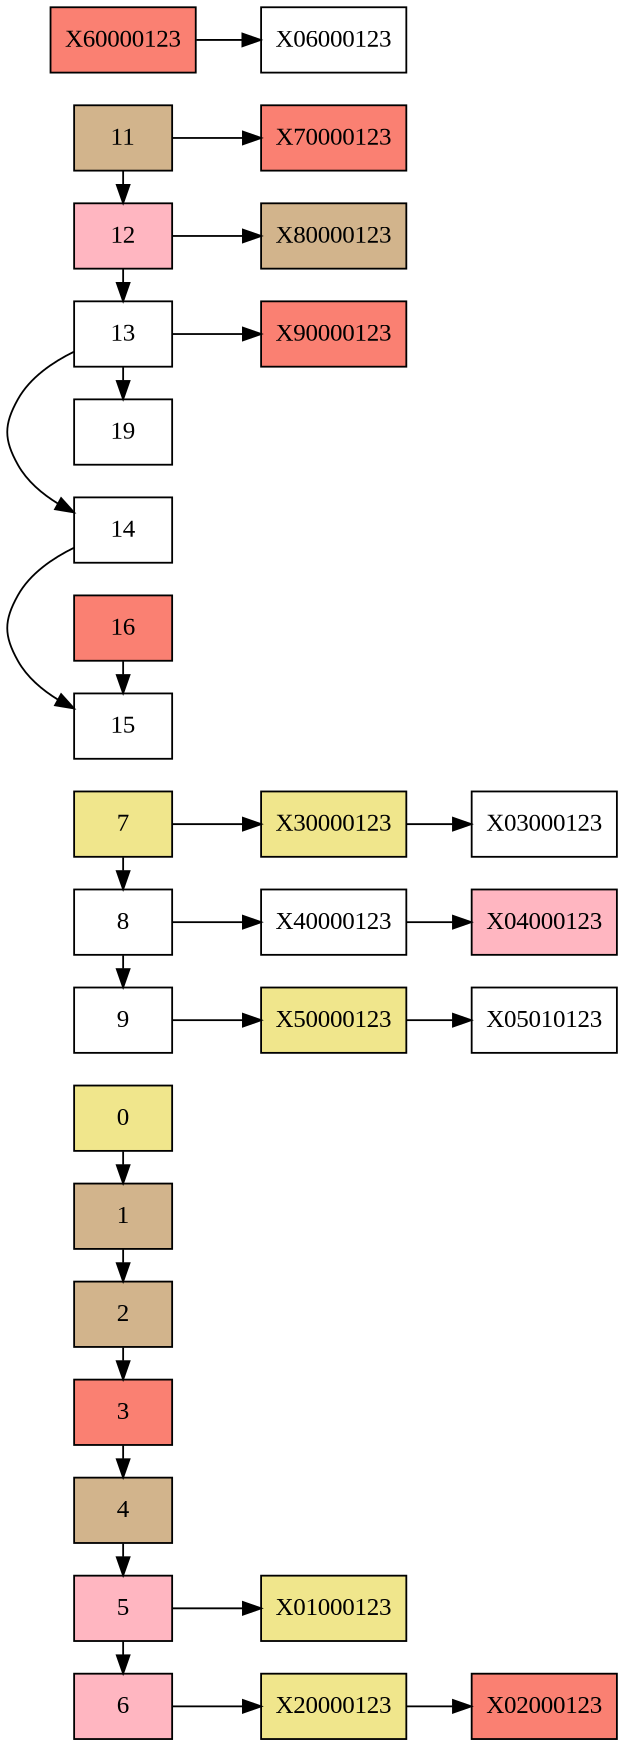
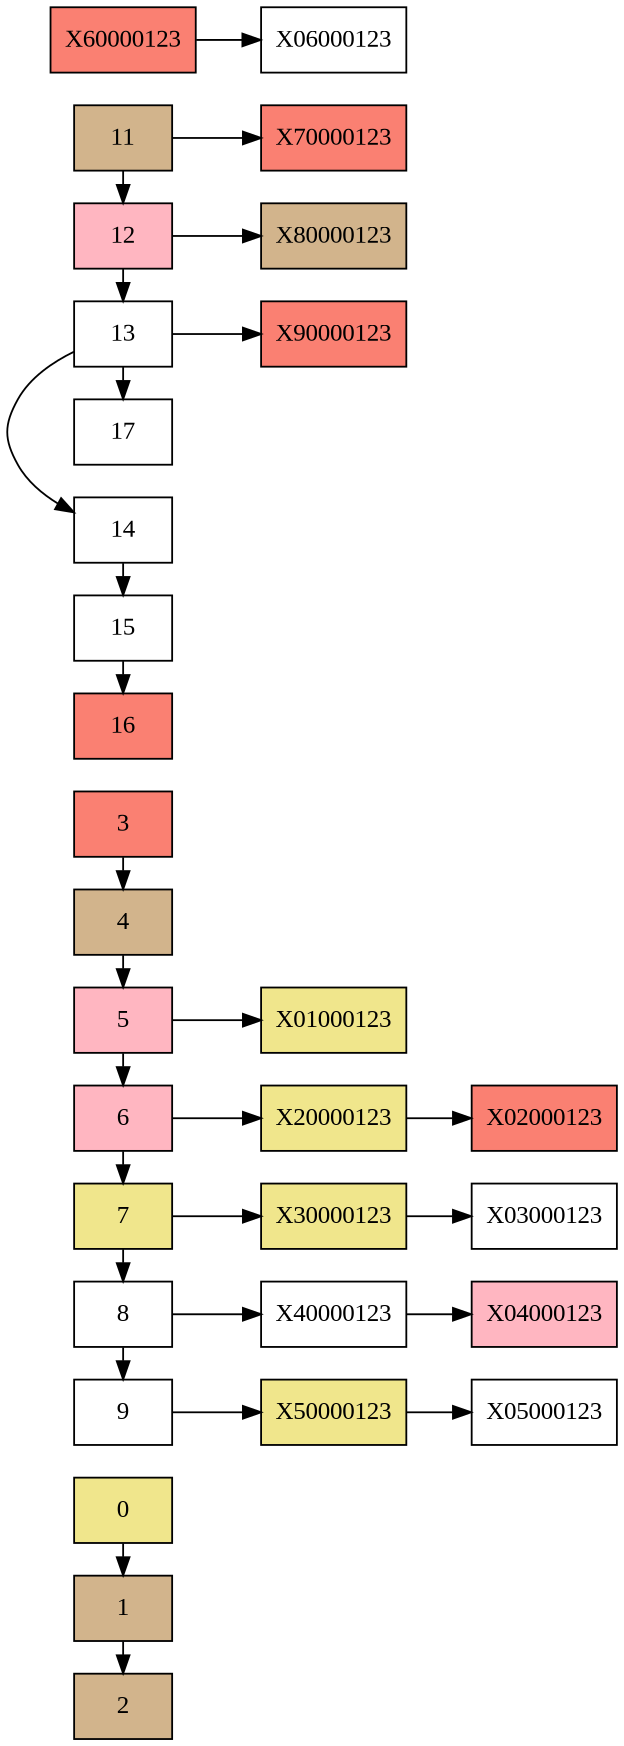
node "19": label "19" -> "17"
edge "16" -> "15": reversed
node "X05010123": label "X05010123" -> "X05000123"
edge "6" -> "7": added
edge "2" -> "3": removed
